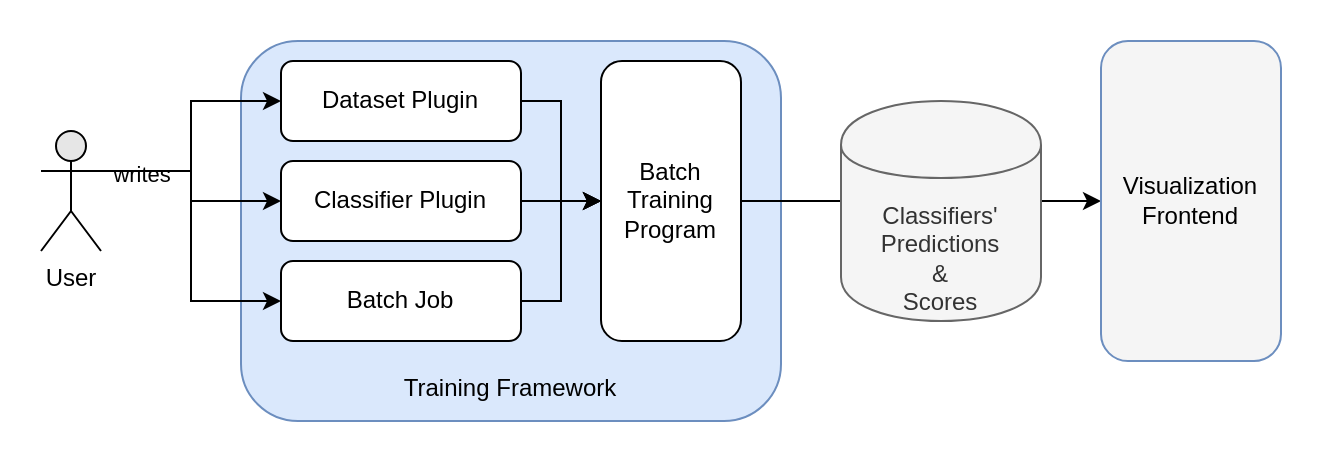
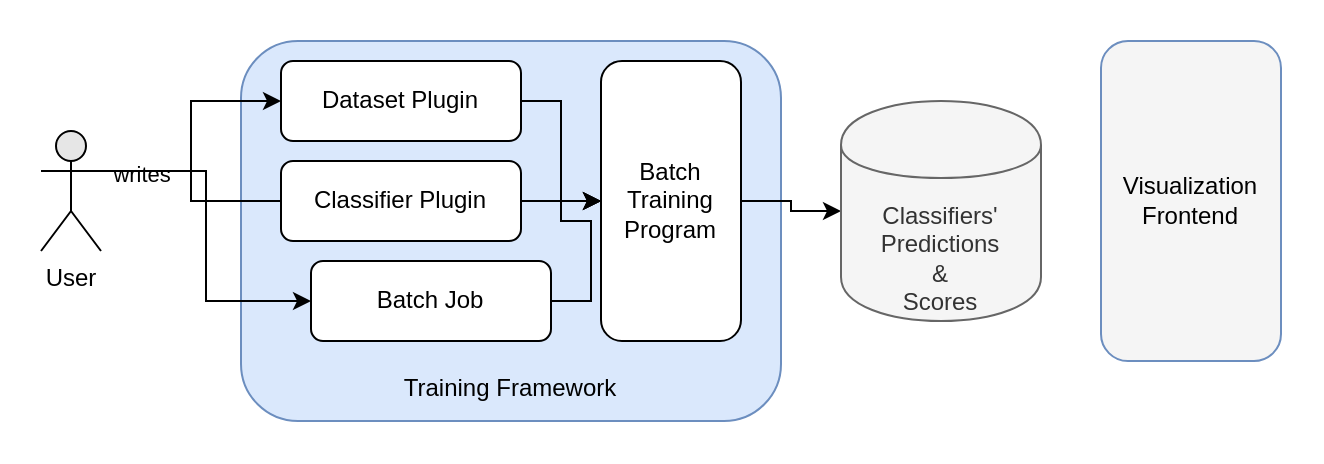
edge "User" -> "Classifier Plugin": arrowhead classic -> none
edge "Batch Training Program" -> "Visualization Frontend": now "Batch Training Program" -> "Classifiers' Predictions & Scores"
node "Batch Job": moved (401, 301) -> (431, 301)
